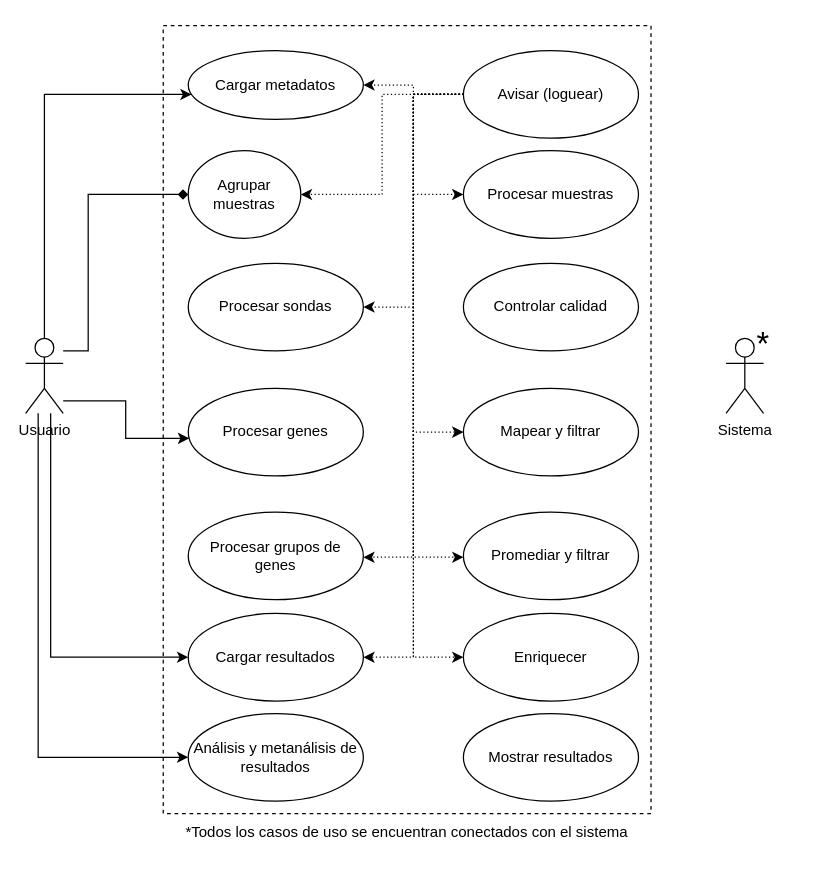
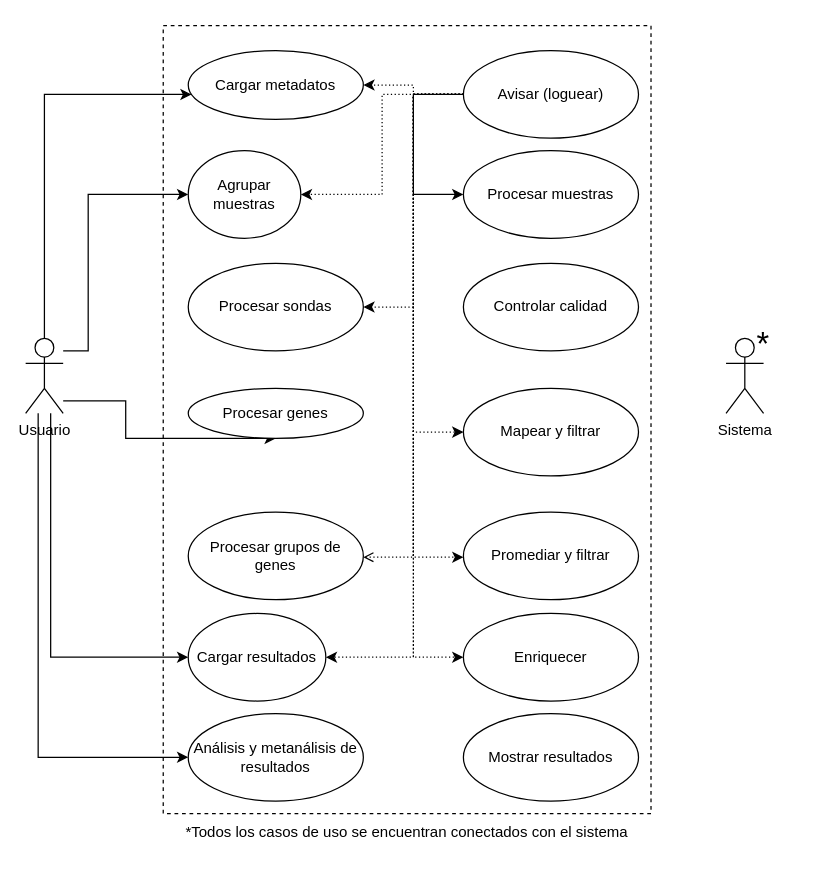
edge "Usuario" -> "Agrupar muestras": arrowhead diamond -> classic
edge "Avisar (loguear)" -> "Procesar muestras": style dashed -> solid
node "Procesar genes": size 175x88 -> 175x50
edge "Avisar (loguear)" -> "Procesar grupos de genes": arrowhead classic -> open
node "Cargar resultados": size 175x88 -> 138x88
